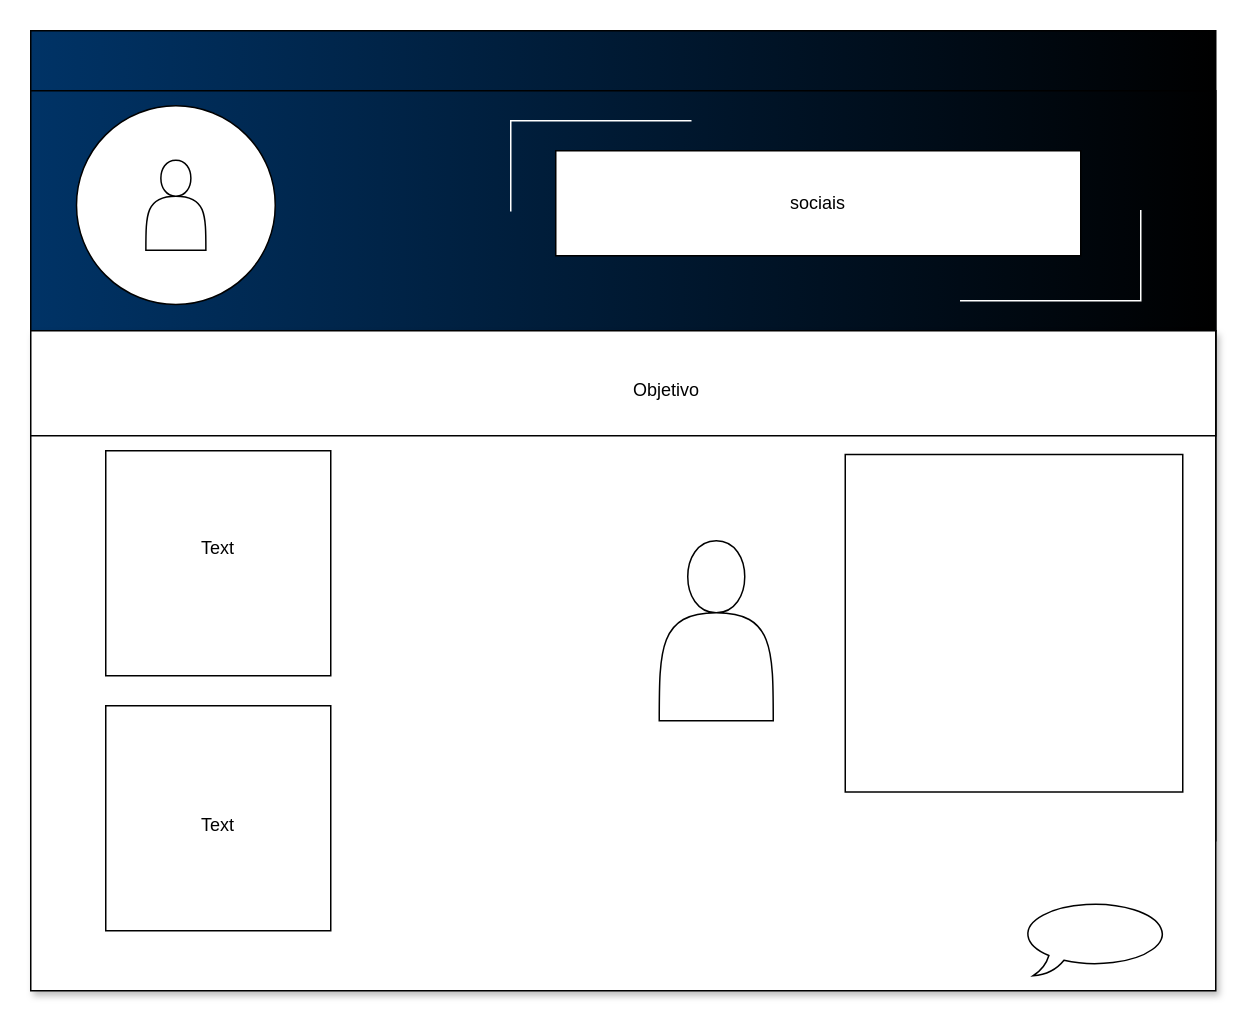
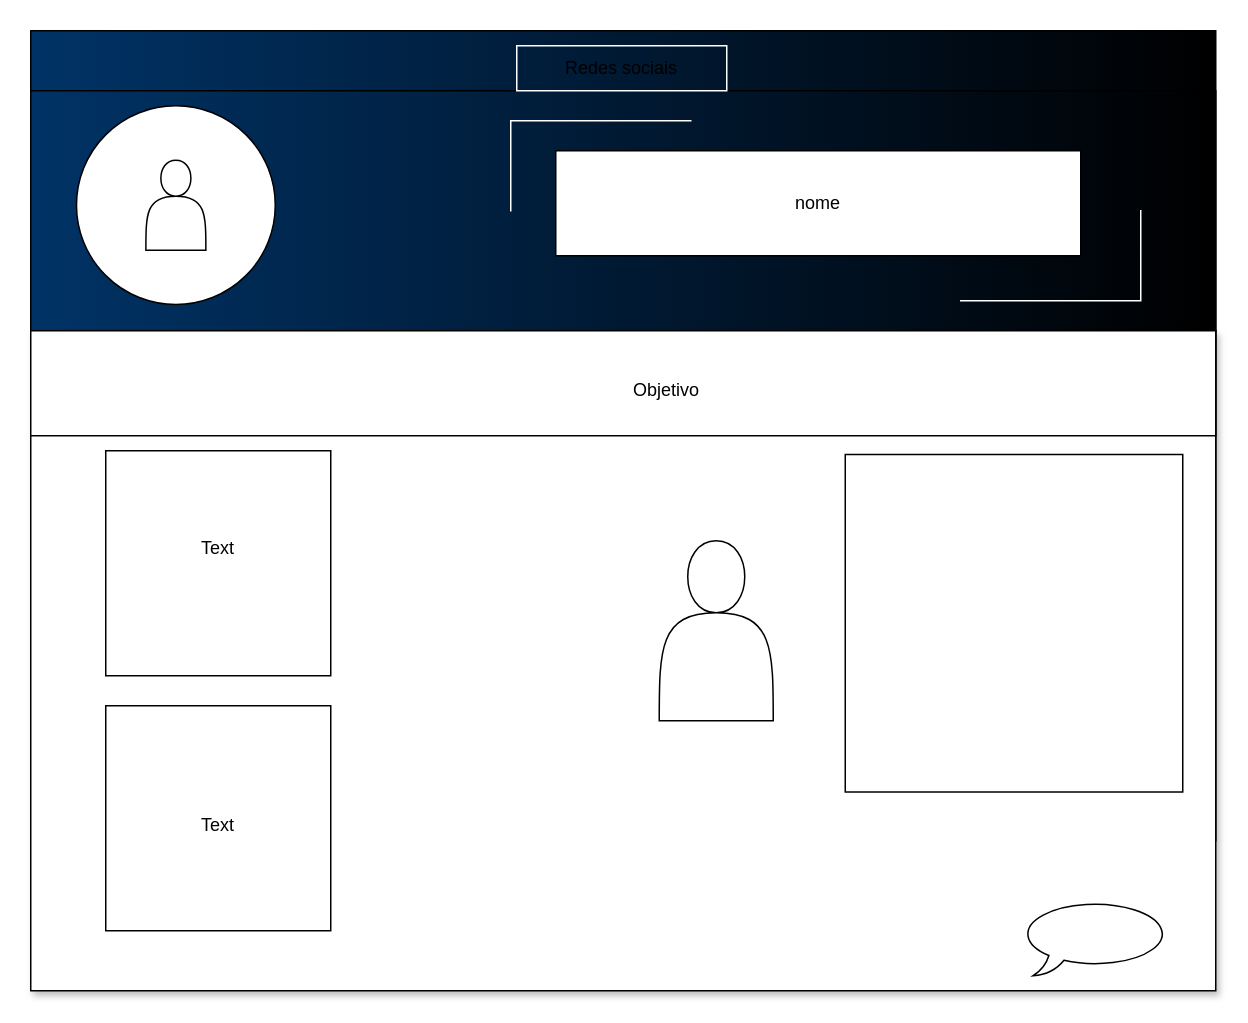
node "Redes sociais": added
node "sociais": label "sociais" -> "nome"
